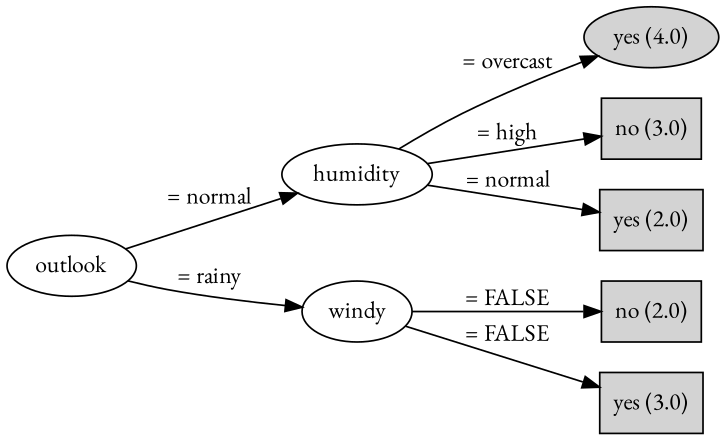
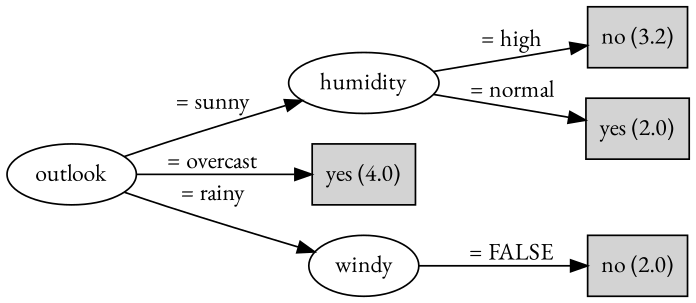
node "yes (4.0)": shape ellipse -> box
edge "humidity" -> "yes (4.0)": now "outlook" -> "yes (4.0)"
node "no (3.0)": label "no (3.0)" -> "no (3.2)"
edge "outlook" -> "humidity": label "= normal" -> "= sunny"
node "yes (3.0)": removed
